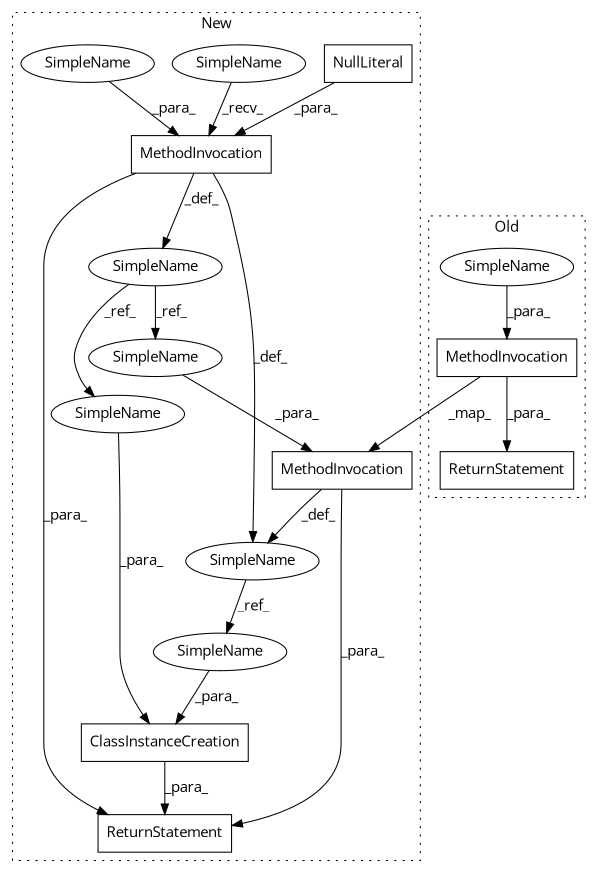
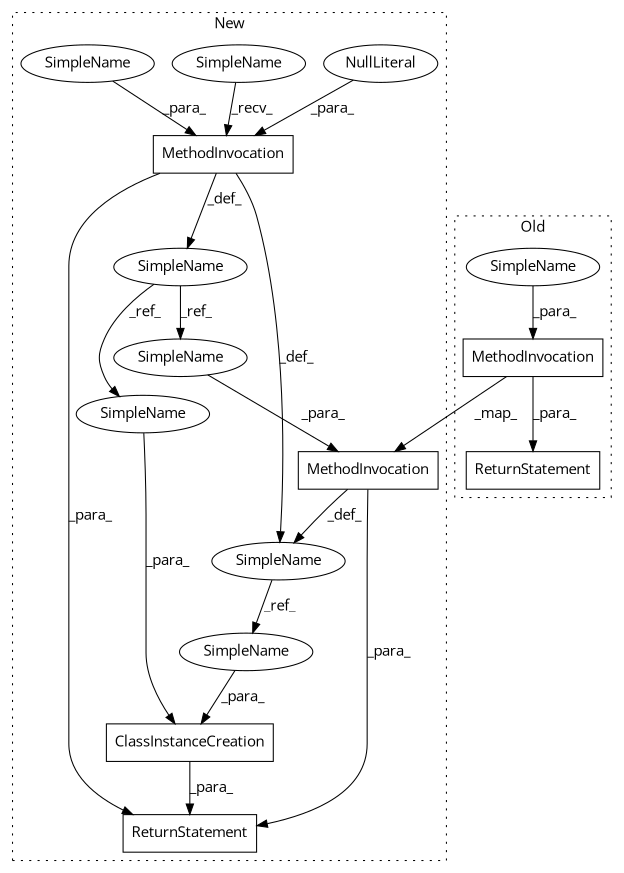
node "NullLiteral": shape box -> ellipse
